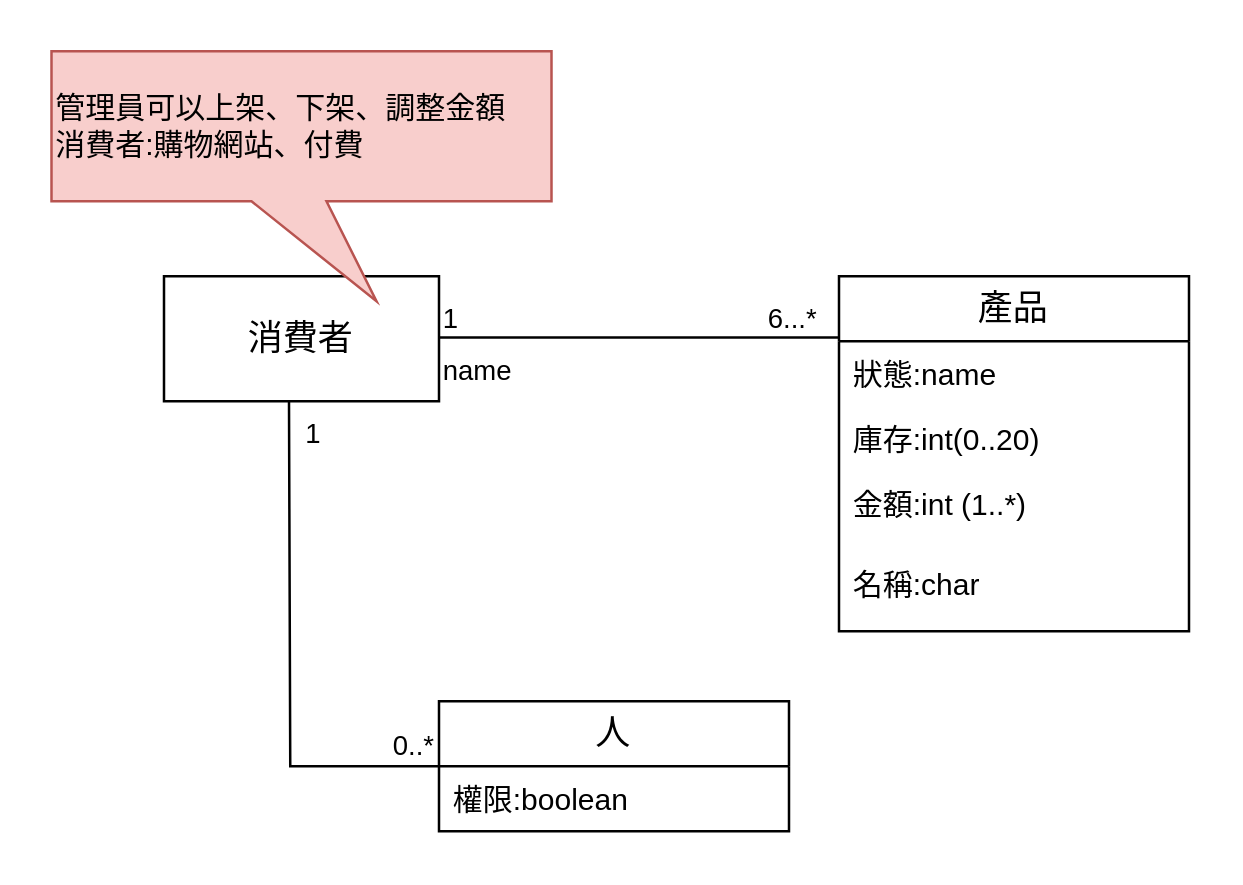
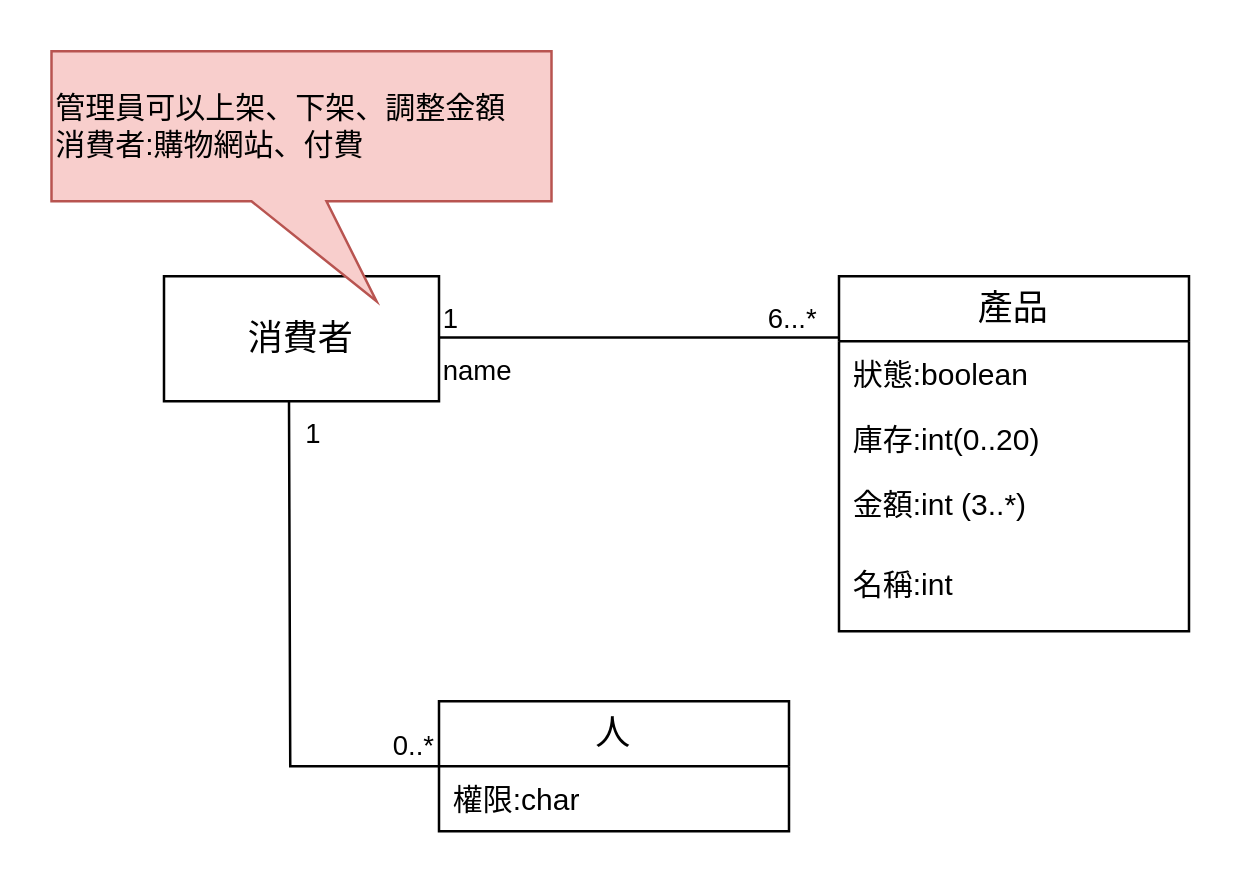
node "狀態:name": label "狀態:name" -> "狀態:boolean"
node "金額:int (1..*)": label "金額:int (1..*)" -> "金額:int (3..*)"
node "名稱:char": label "名稱:char" -> "名稱:int"
node "權限:boolean": label "權限:boolean" -> "權限:char"
